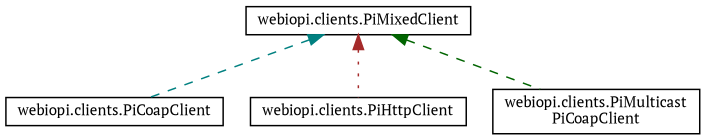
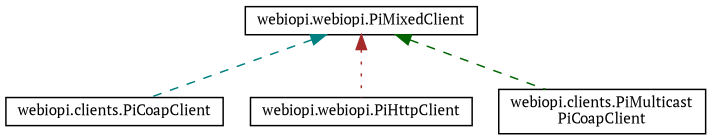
node "webiopi.clients.PiMixedClient": label "webiopi.clients.PiMixedClient" -> "webiopi.webiopi.PiMixedClient"
node "webiopi.clients.PiHttpClient": label "webiopi.clients.PiHttpClient" -> "webiopi.webiopi.PiHttpClient"
